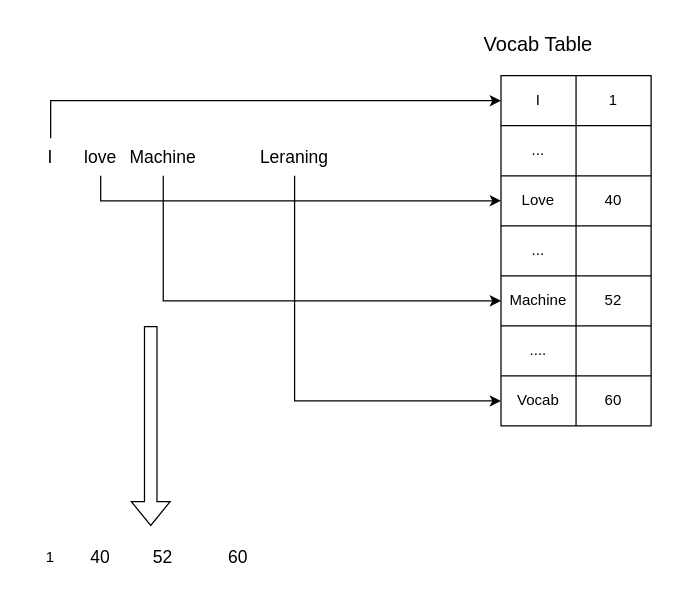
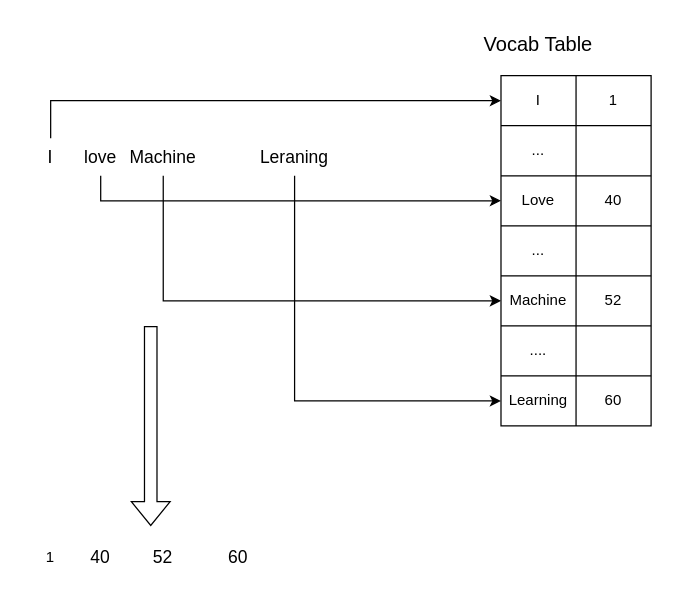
node "Vocab": label "Vocab" -> "Learning"
